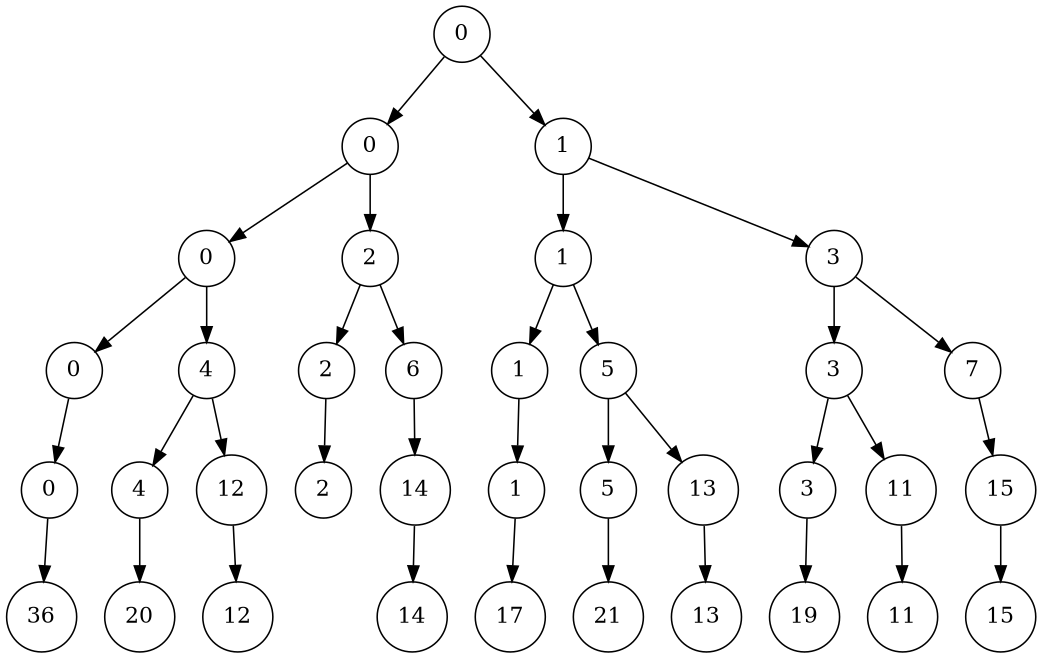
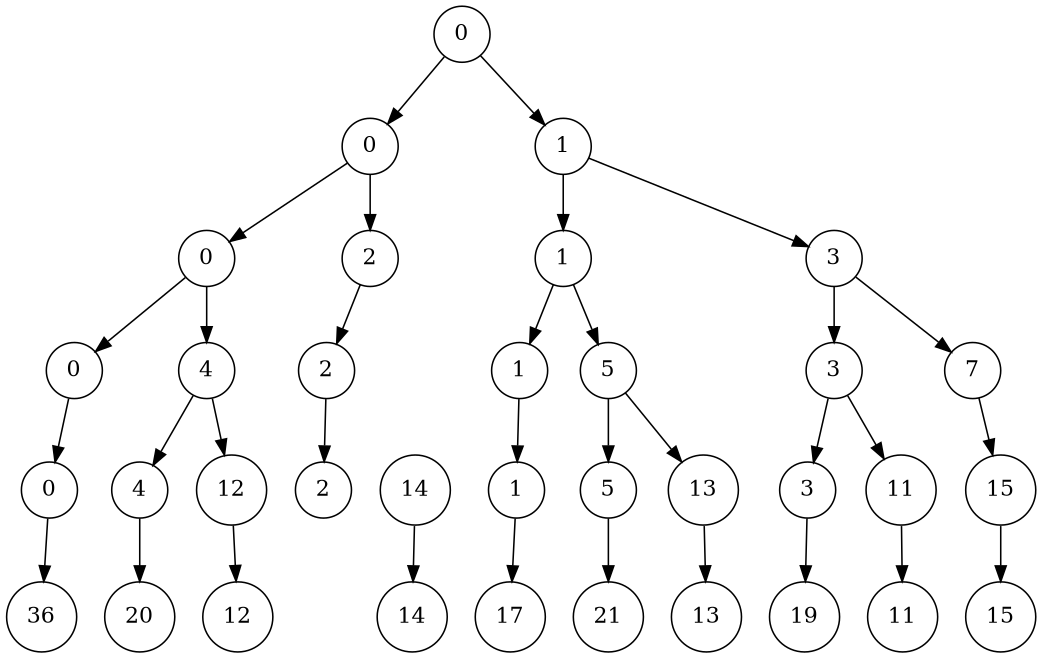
node "6": removed
